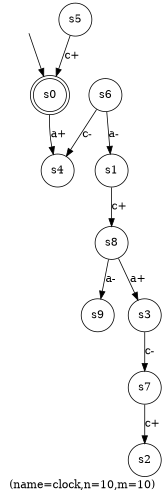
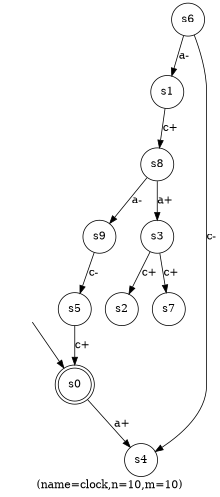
edge "s9" -> "s5": added, label "c-"
edge "s3" -> "s7": label "c-" -> "c+"
edge "s7" -> "s2": now "s3" -> "s2"
